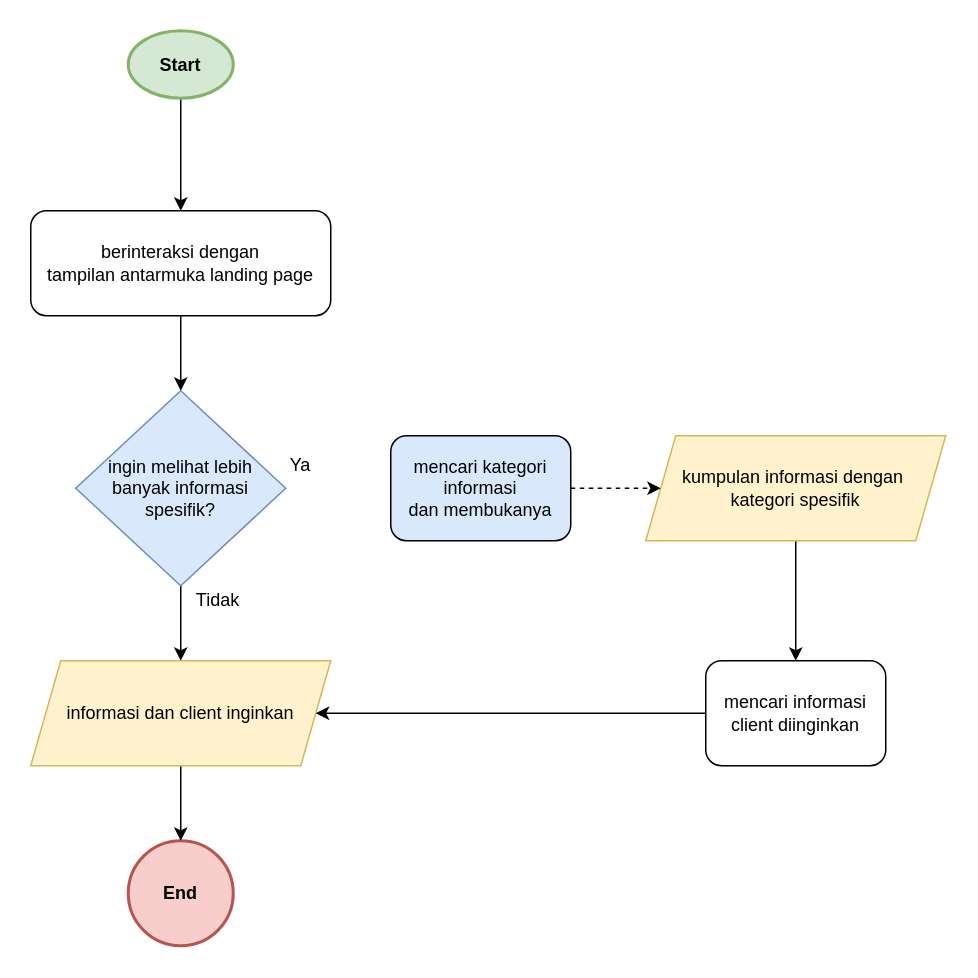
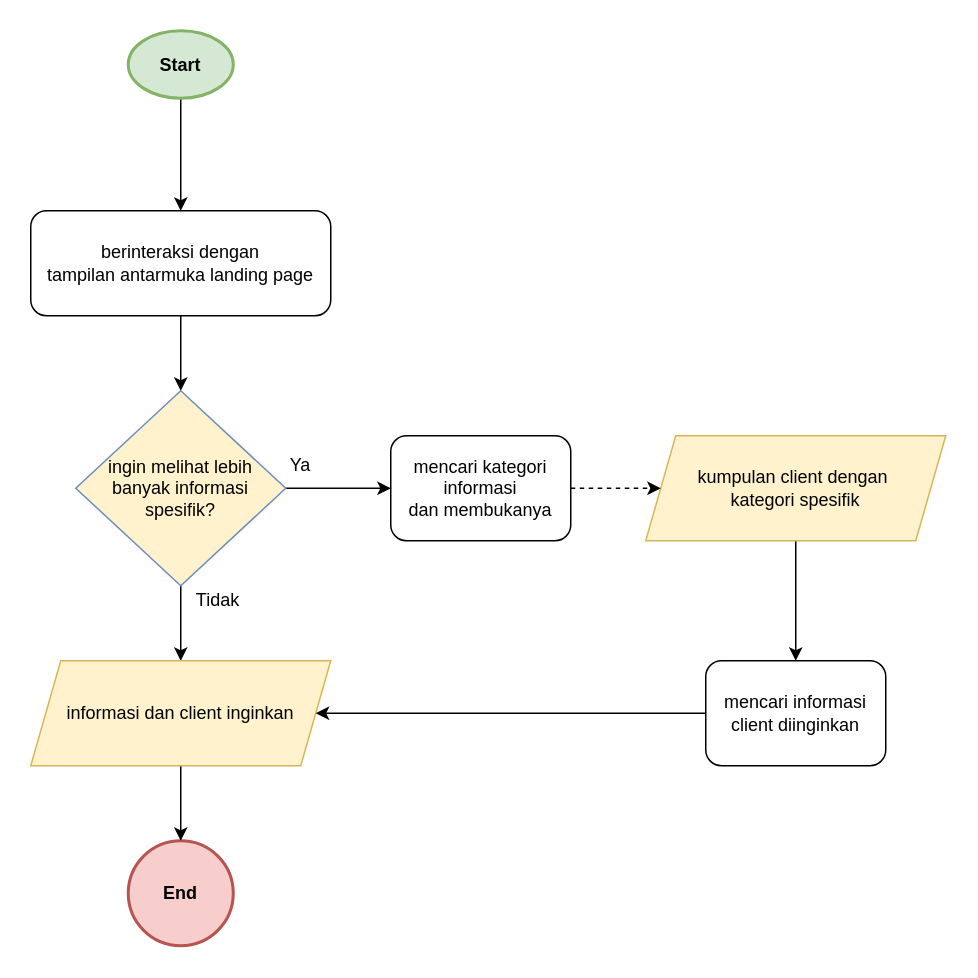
node "ingin melihat lebih banyak informasi spesifik?": fillcolor #dae8fc -> #fff2cc
edge "ingin melihat lebih banyak informasi spesifik?" -> "mencari kategori informasi dan membukanya": added
node "mencari kategori informasi dan membukanya": fillcolor #dae8fc -> #ffffff
node "kumpulan informasi dengan kategori spesifik": label "kumpulan informasi dengan kategori spesifik" -> "kumpulan client dengan kategori spesifik"
